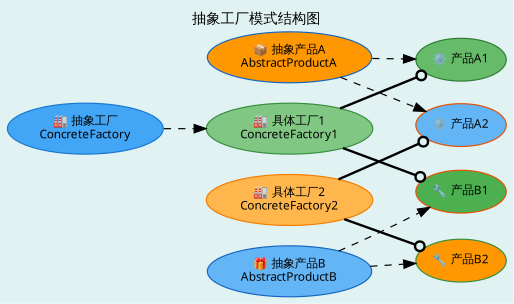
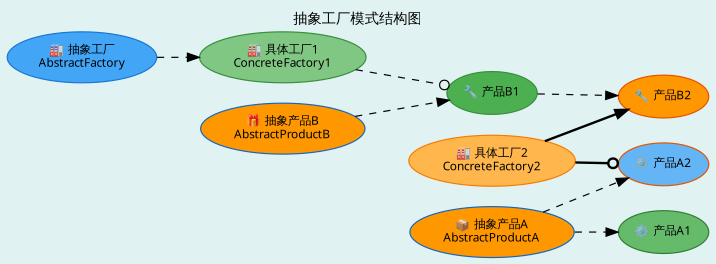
edge "🏭 具体工厂1 ConcreteFactory1" -> "⚙️ 产品A1": removed
node "🏭 抽象工厂 ConcreteFactory": label "🏭 抽象工厂 ConcreteFactory" -> "🏭 抽象工厂 AbstractFactory"
edge "🏭 具体工厂1 ConcreteFactory1" -> "🔧 产品B1": style bold -> dashed
node "🔧 产品B1": color #e65100 -> #388e3c
edge "🏭 具体工厂2 ConcreteFactory2" -> "🔧 产品B2": arrowhead odot -> normal
node "🔧 产品B2": color #388e3c -> #e65100
edge "🎁 抽象产品B AbstractProductB" -> "🔧 产品B2": now "🔧 产品B1" -> "🔧 产品B2"
node "🎁 抽象产品B AbstractProductB": fillcolor #64b5f6 -> #ff9800
